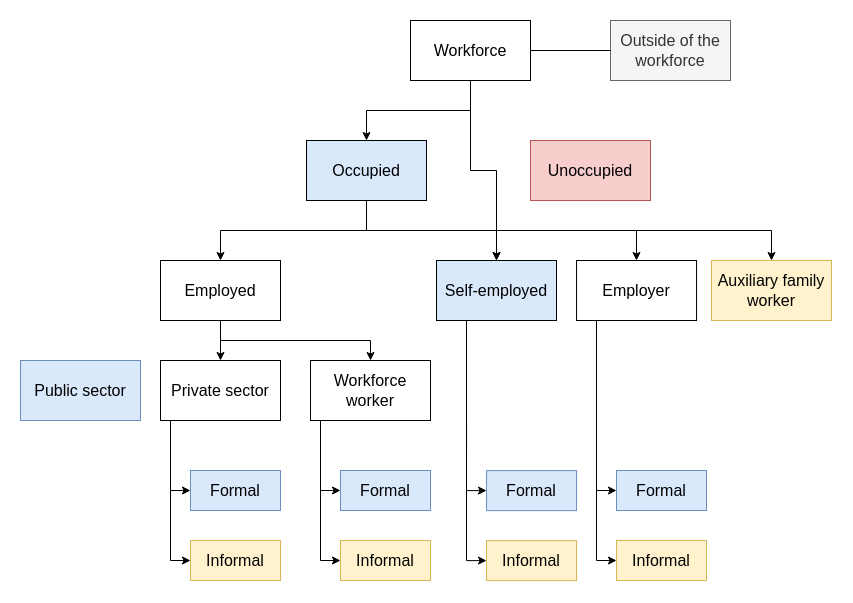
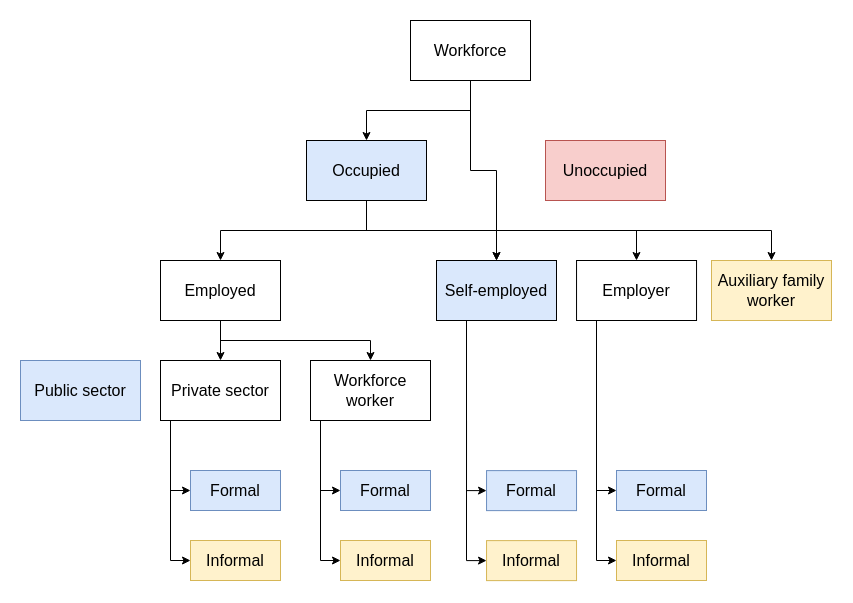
edge "Workforce" -- "Outside of the workforce": removed
node "Outside of the workforce": removed
node "Unoccupied": moved (591, 171) -> (606, 171)
